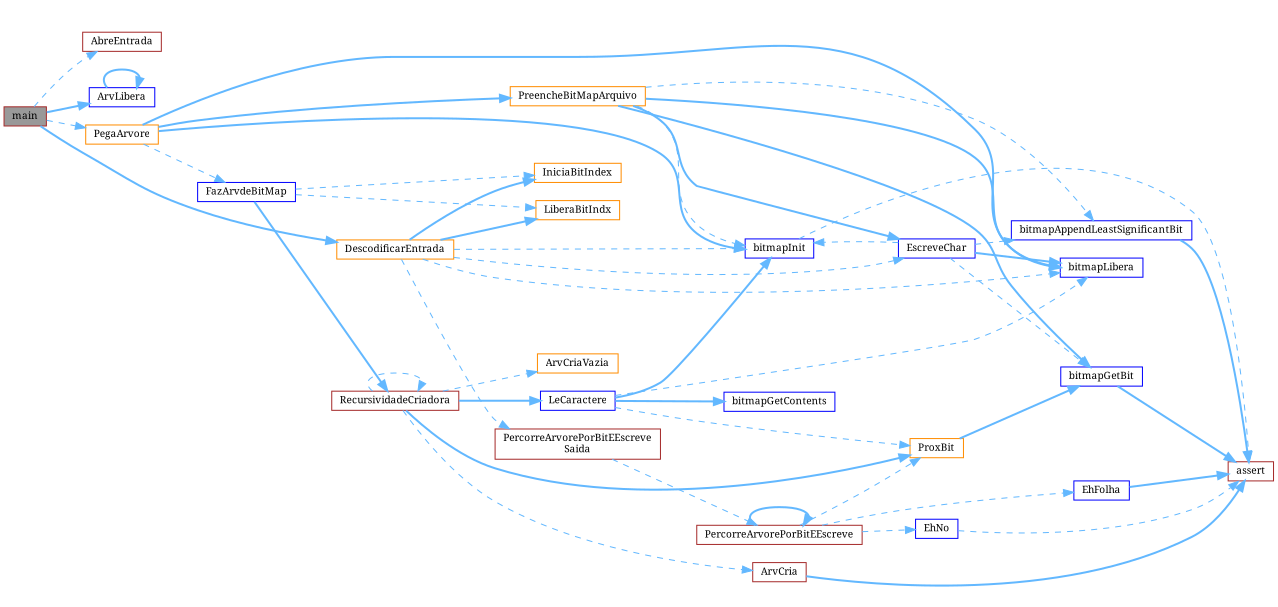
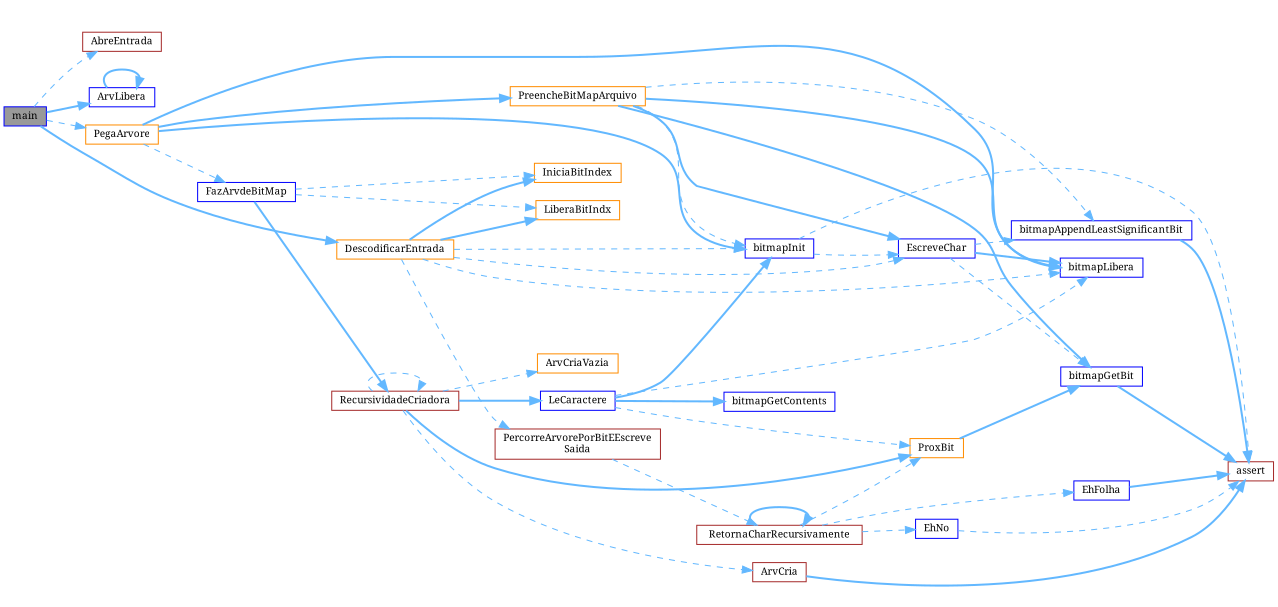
node "main": color brown -> blue
edge "EscreveChar" -> "bitmapInit": reversed
node "PercorreArvorePorBitEEscreve": label "PercorreArvorePorBitEEscreve" -> "RetornaCharRecursivamente"
